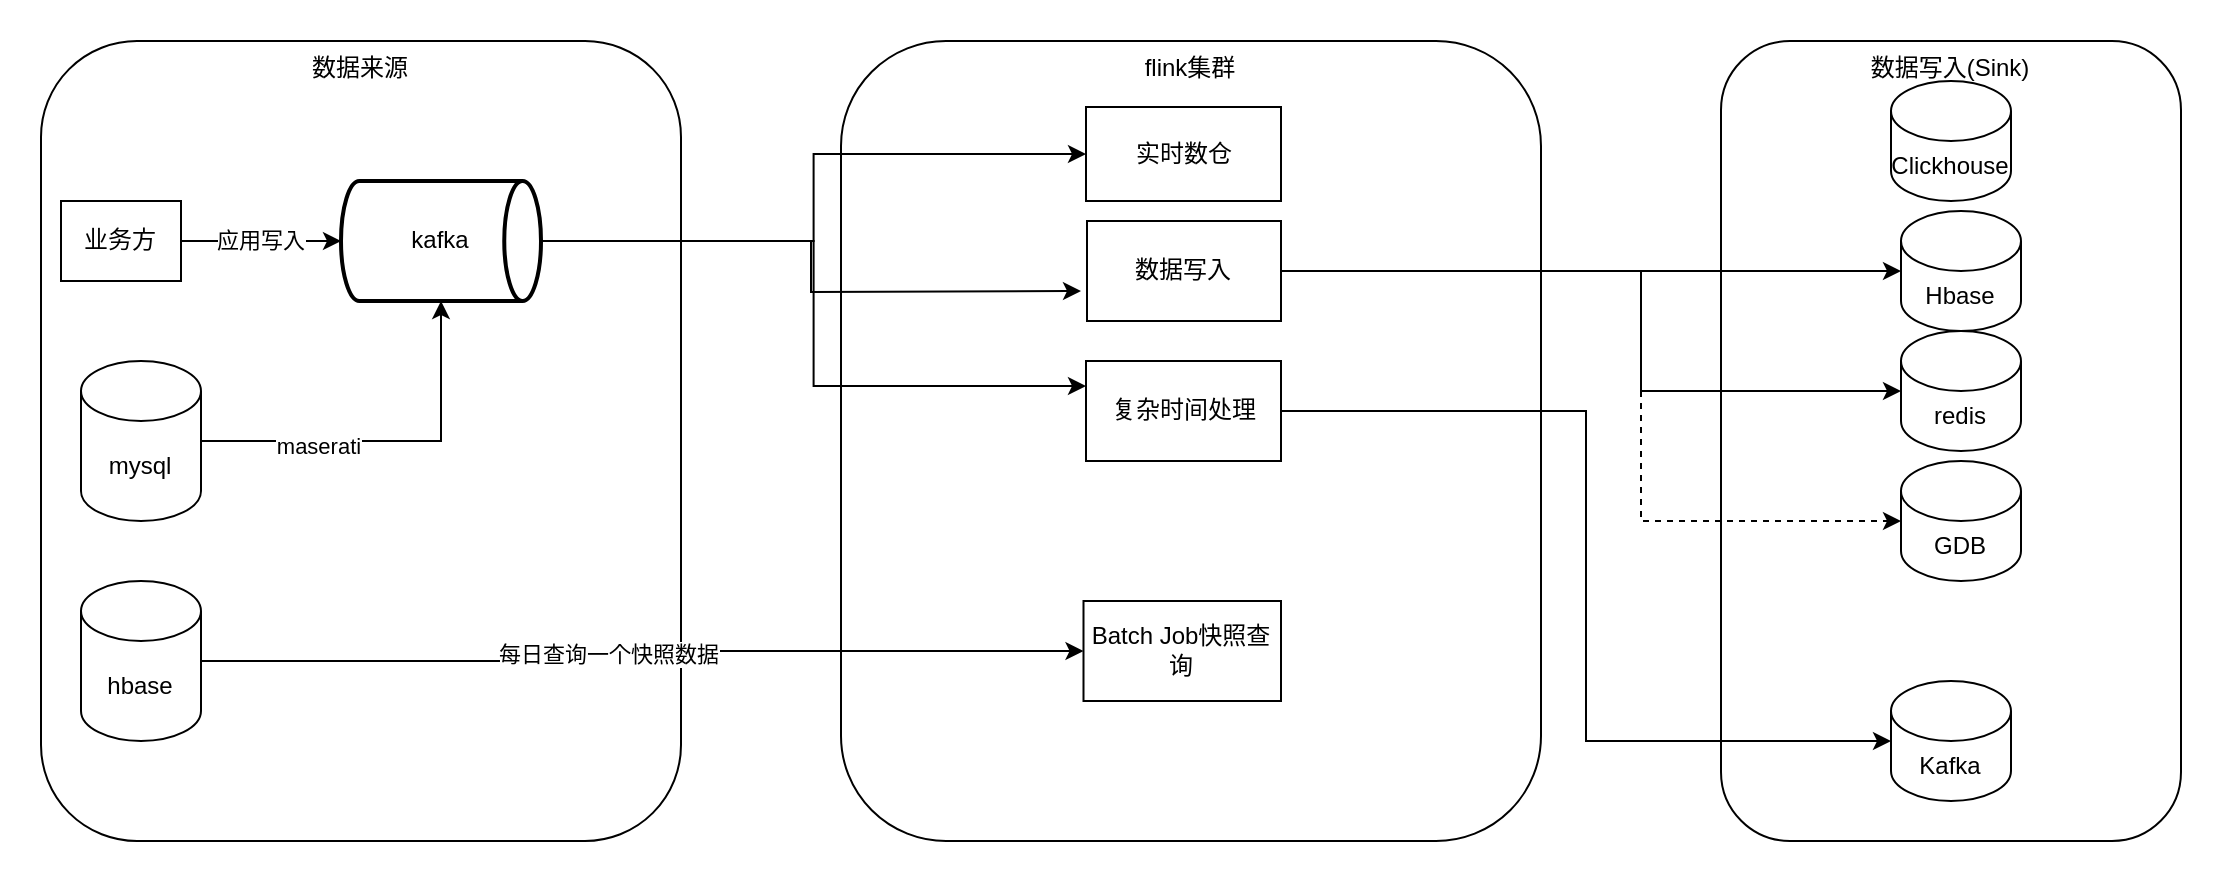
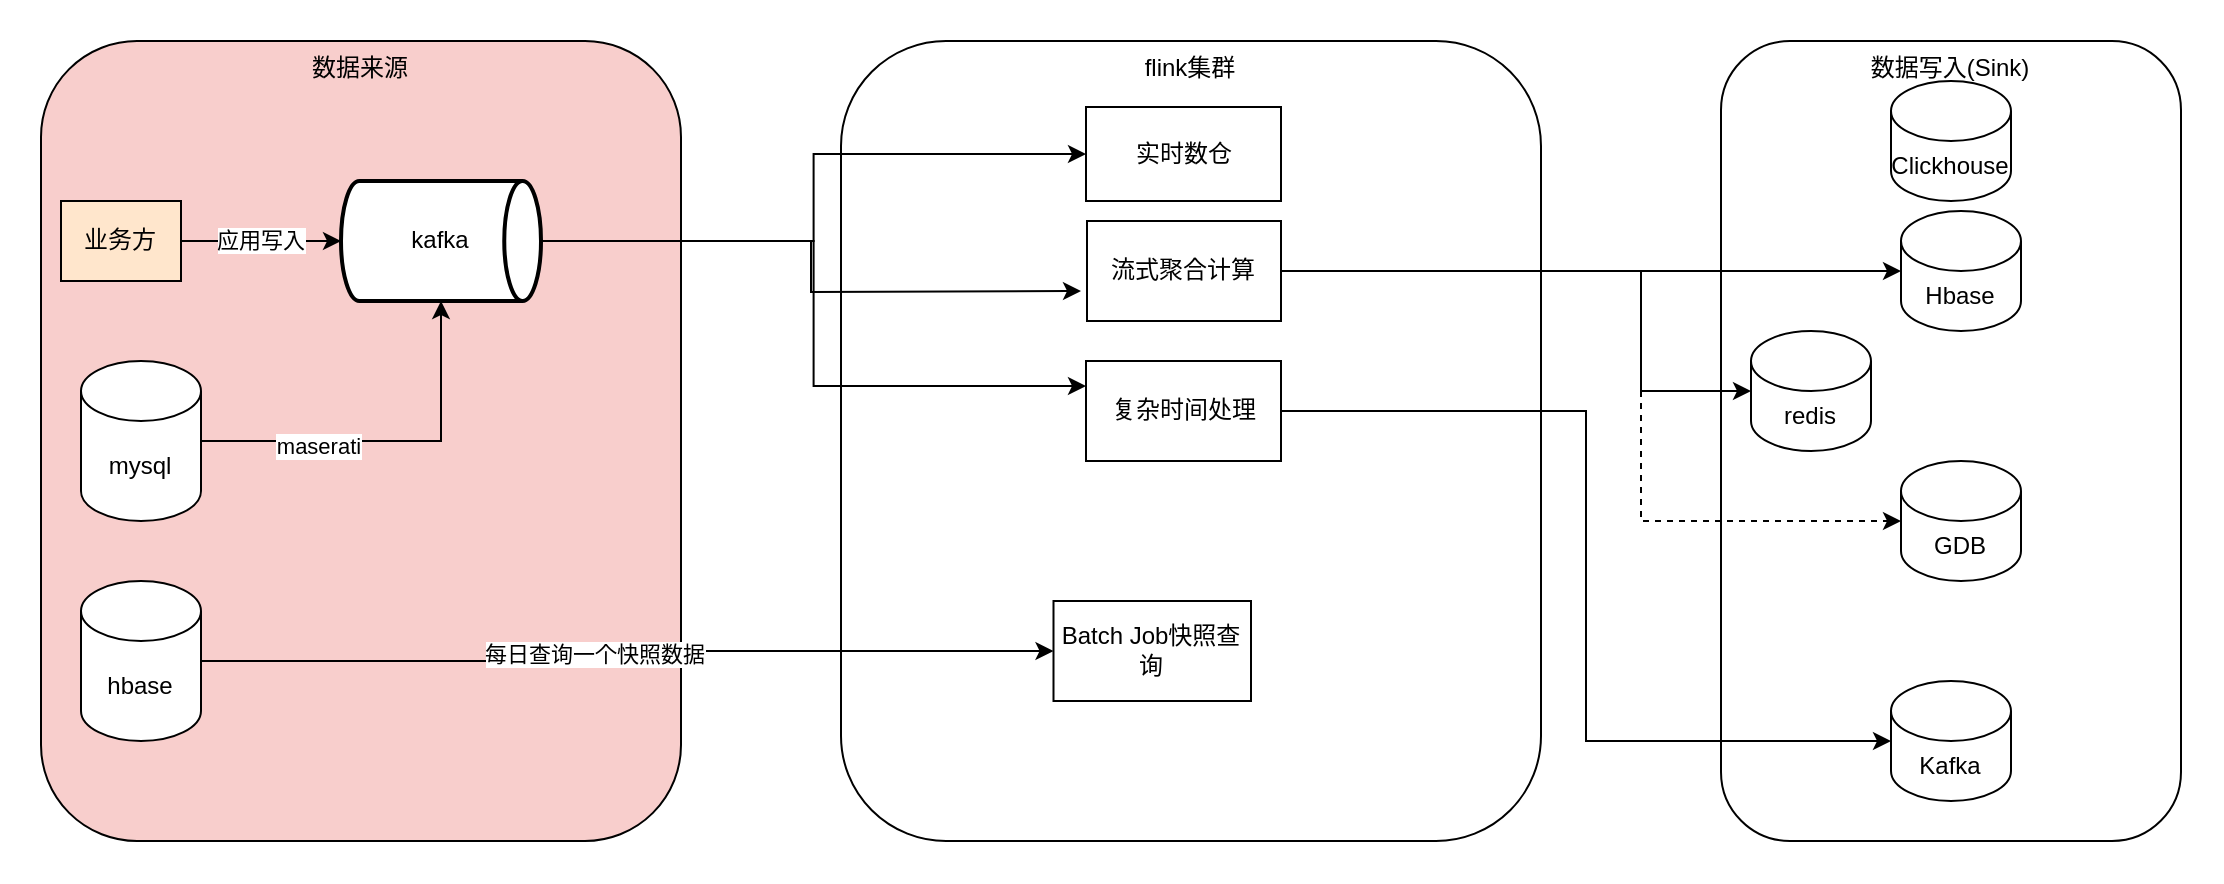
node "业务方": fillcolor #ffffff -> #ffe6cc
node "数据写入": label "数据写入" -> "流式聚合计算"
node "redis": moved (1961, 391) -> (1811, 391)
node "数据来源": fillcolor #ffffff -> #f8cecc
node "Batch Job快照查询": moved (1182, 651) -> (1152, 651)
